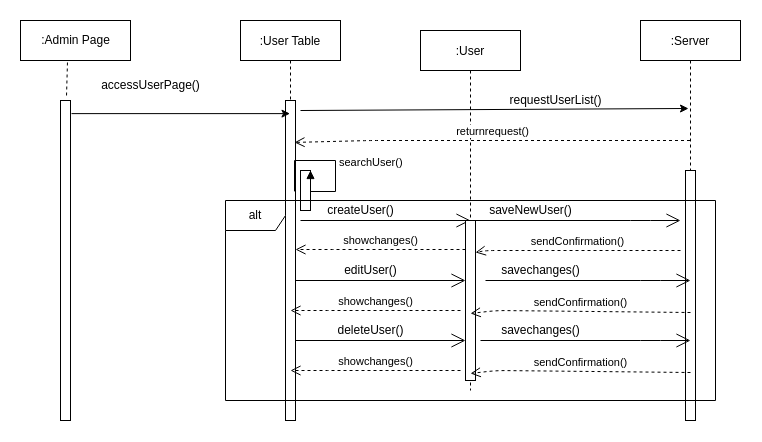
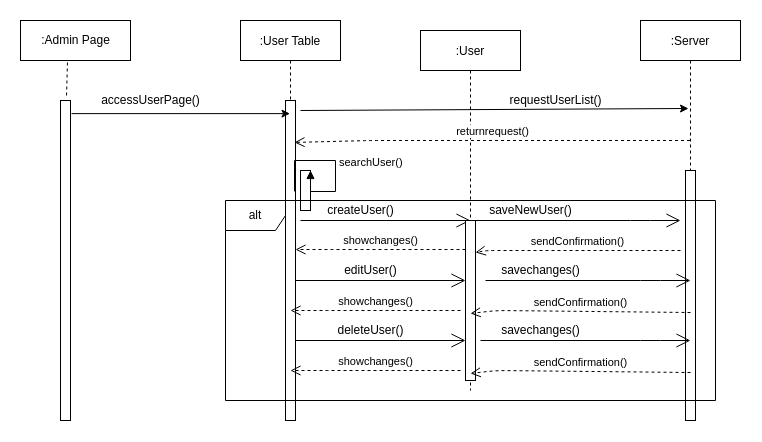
node "accessUserPage()": moved (151, 86) -> (151, 101)
